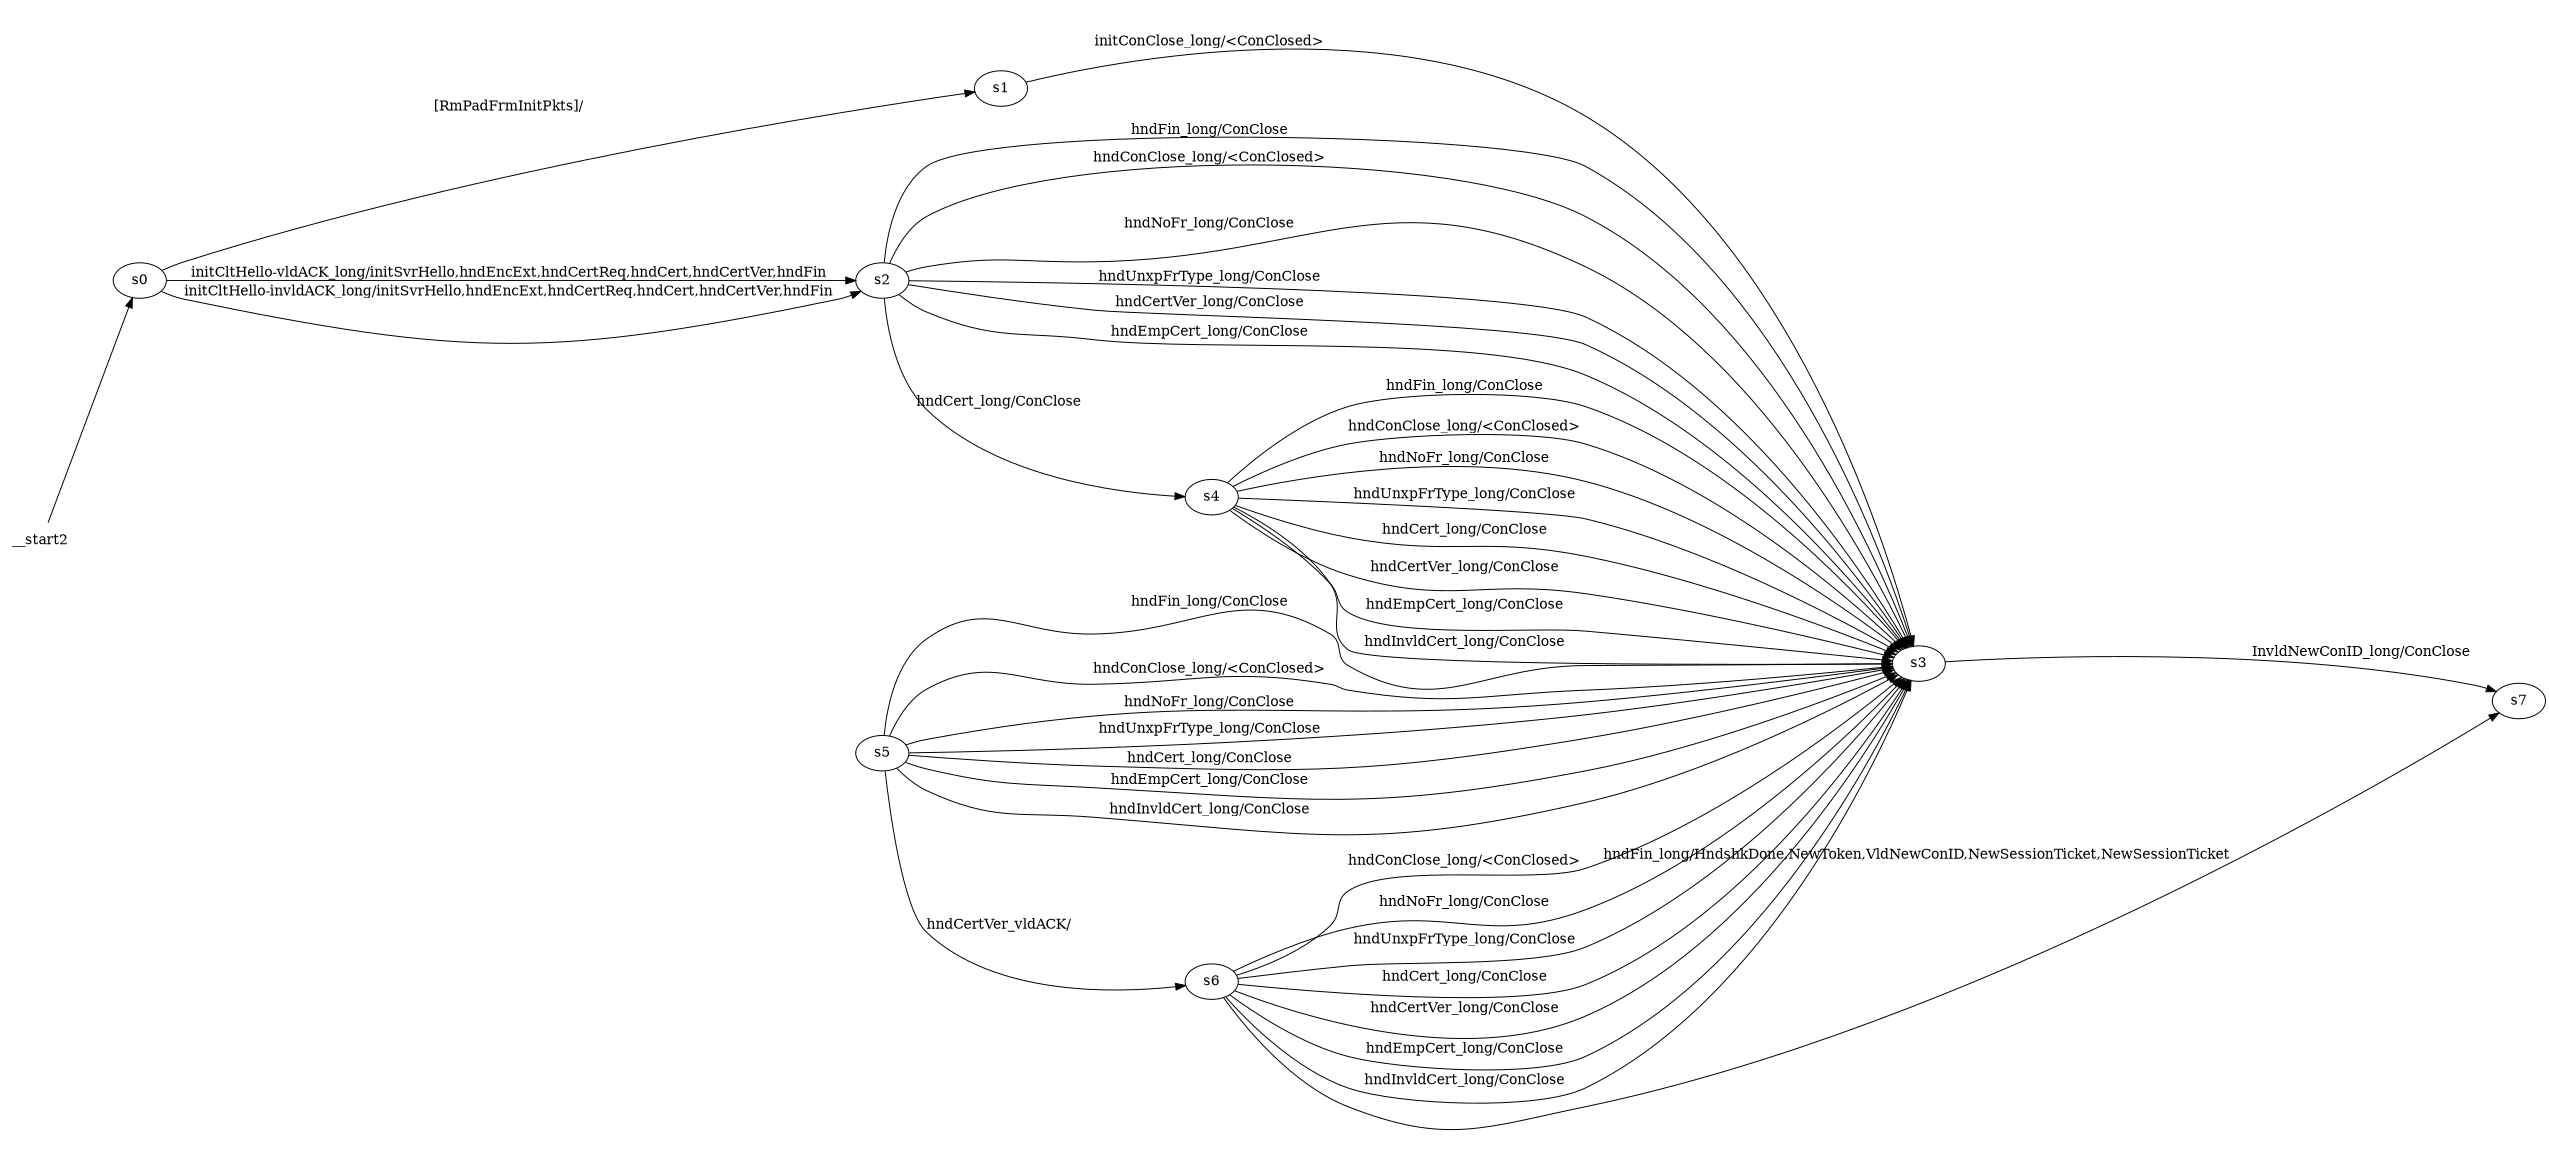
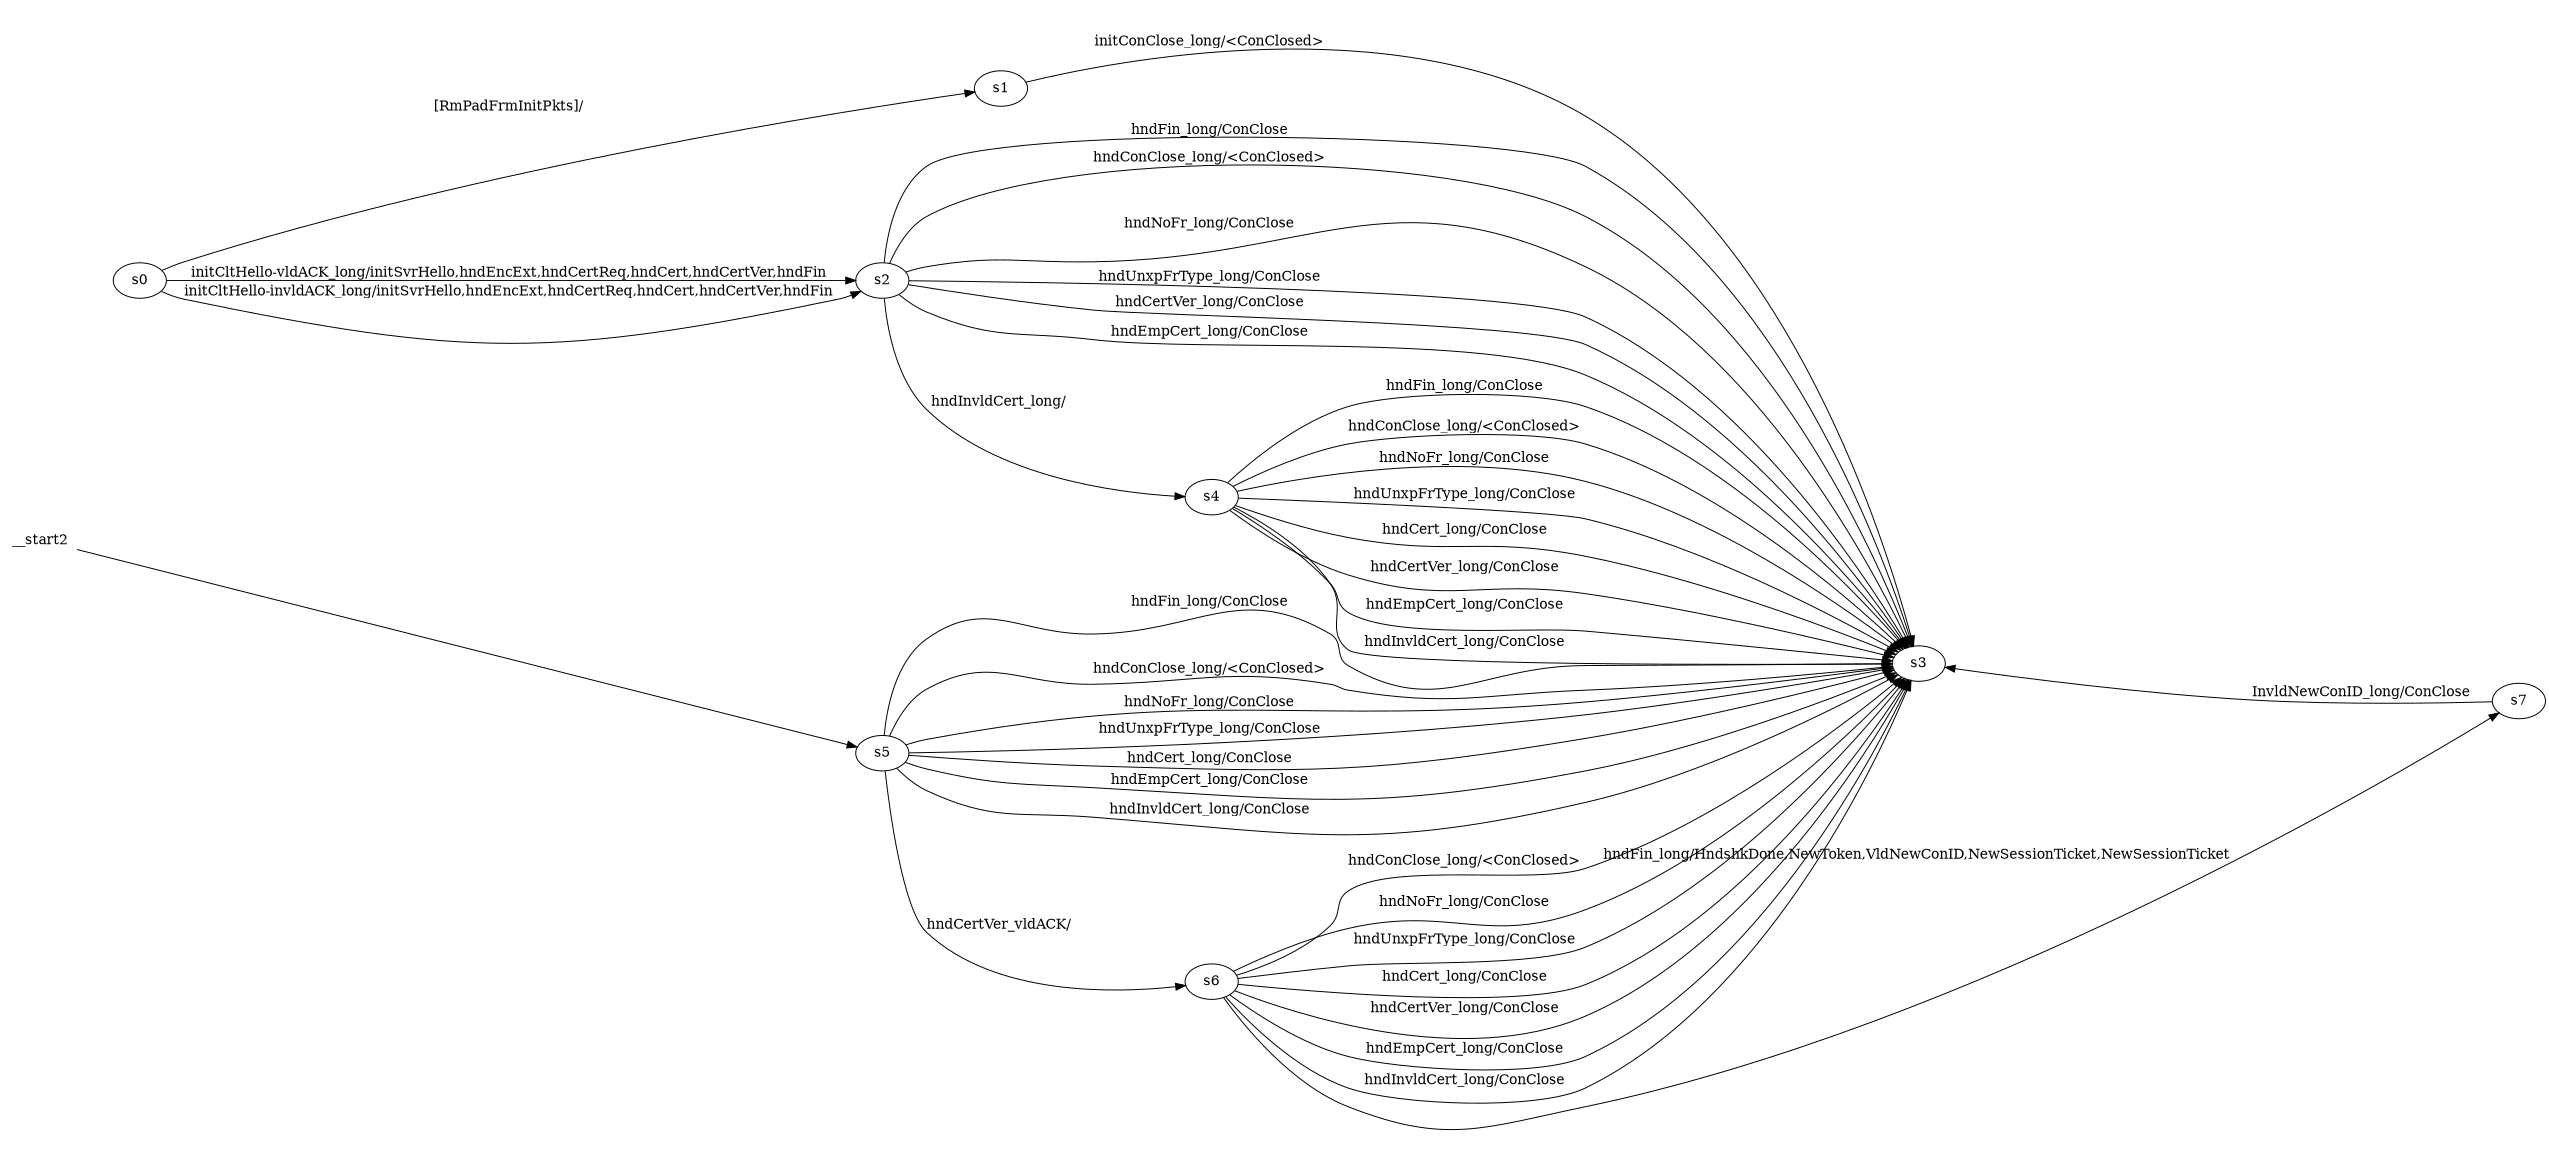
edge "s2" -> "s4": label "hndCert_long/ConClose " -> "hndInvldCert_long/ "
edge "__start2" -> "s0": now "__start2" -> "s5"
edge "s3" -> "s7": reversed
